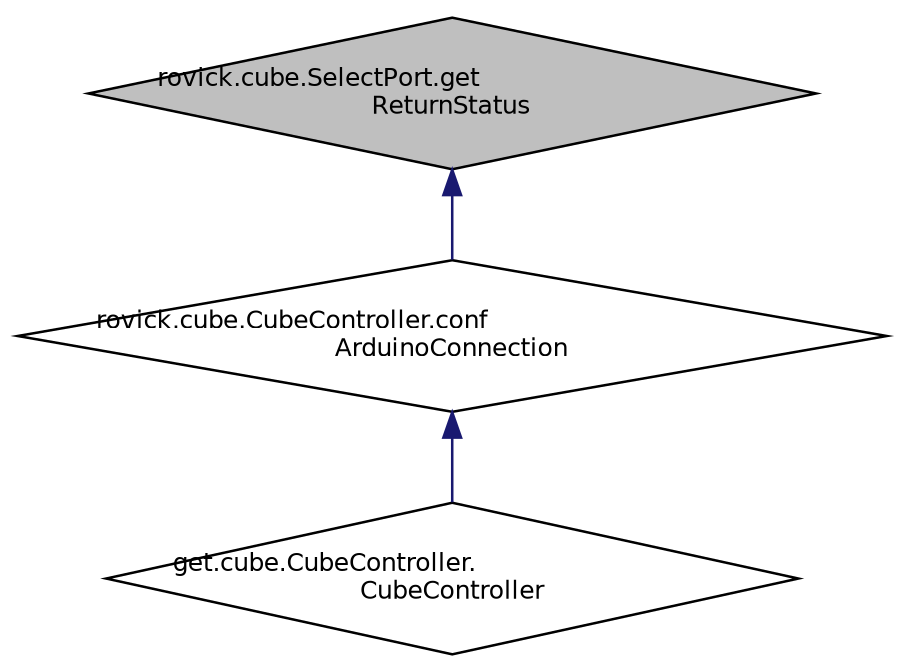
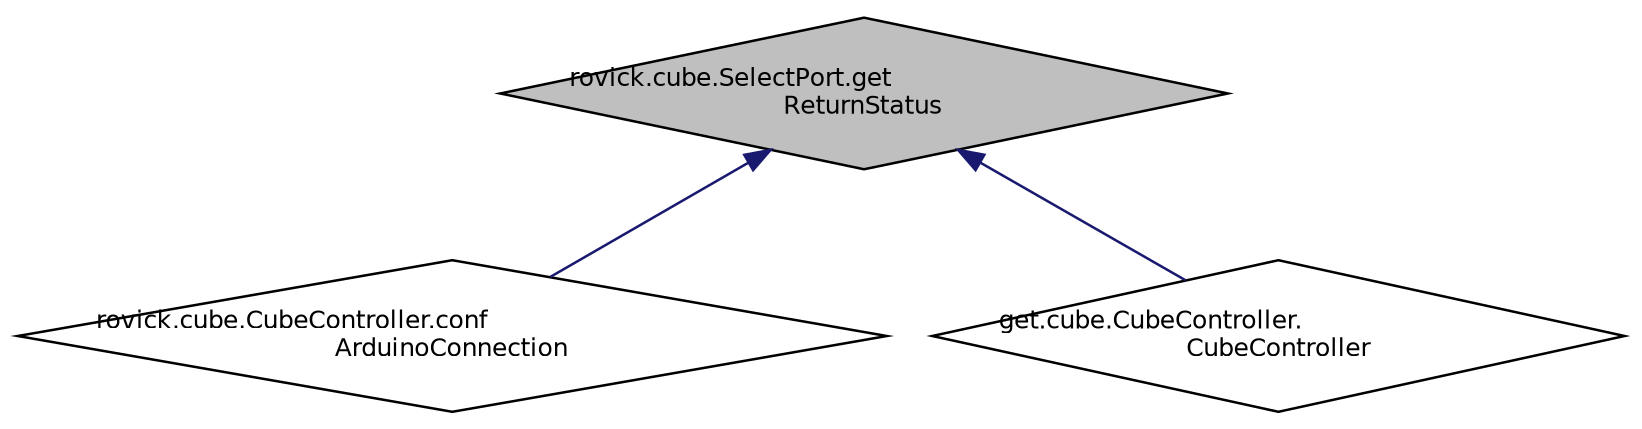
edge "get.cube.CubeController. CubeController" -> "rovick.cube.CubeController.conf ArduinoConnection": now "get.cube.CubeController. CubeController" -> "rovick.cube.SelectPort.get ReturnStatus"
